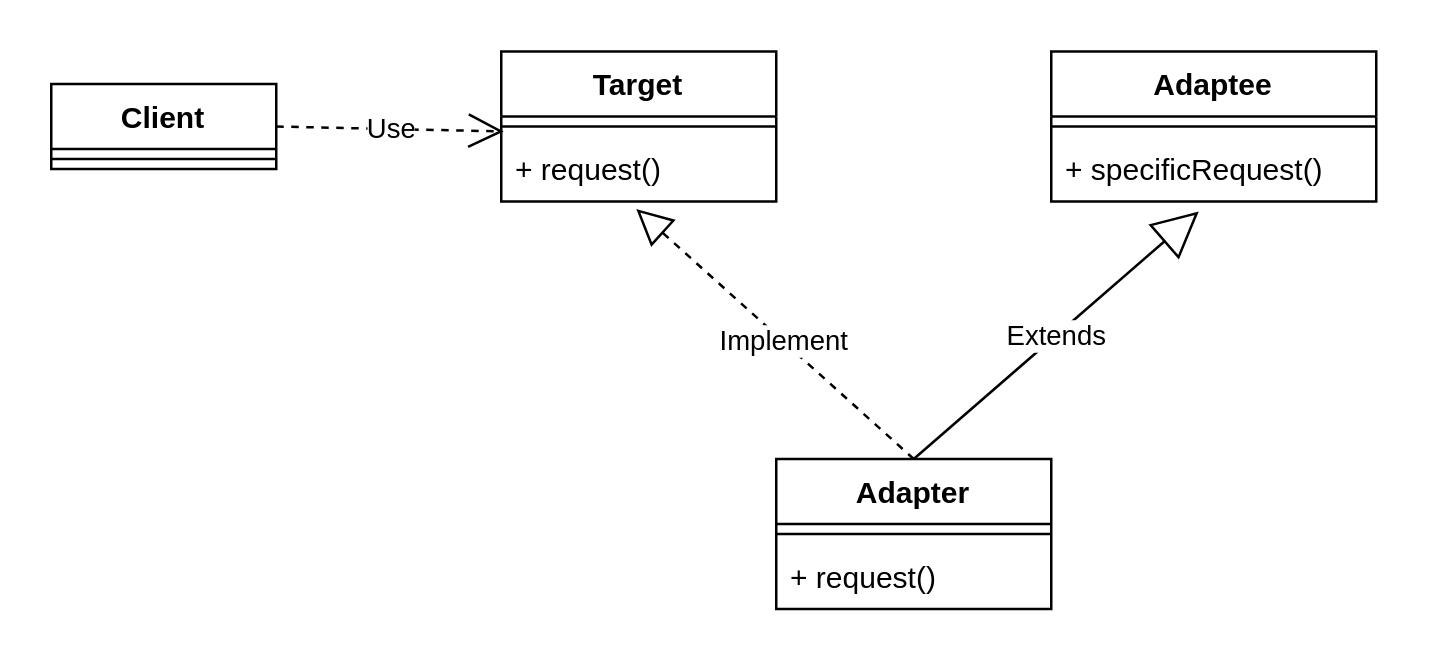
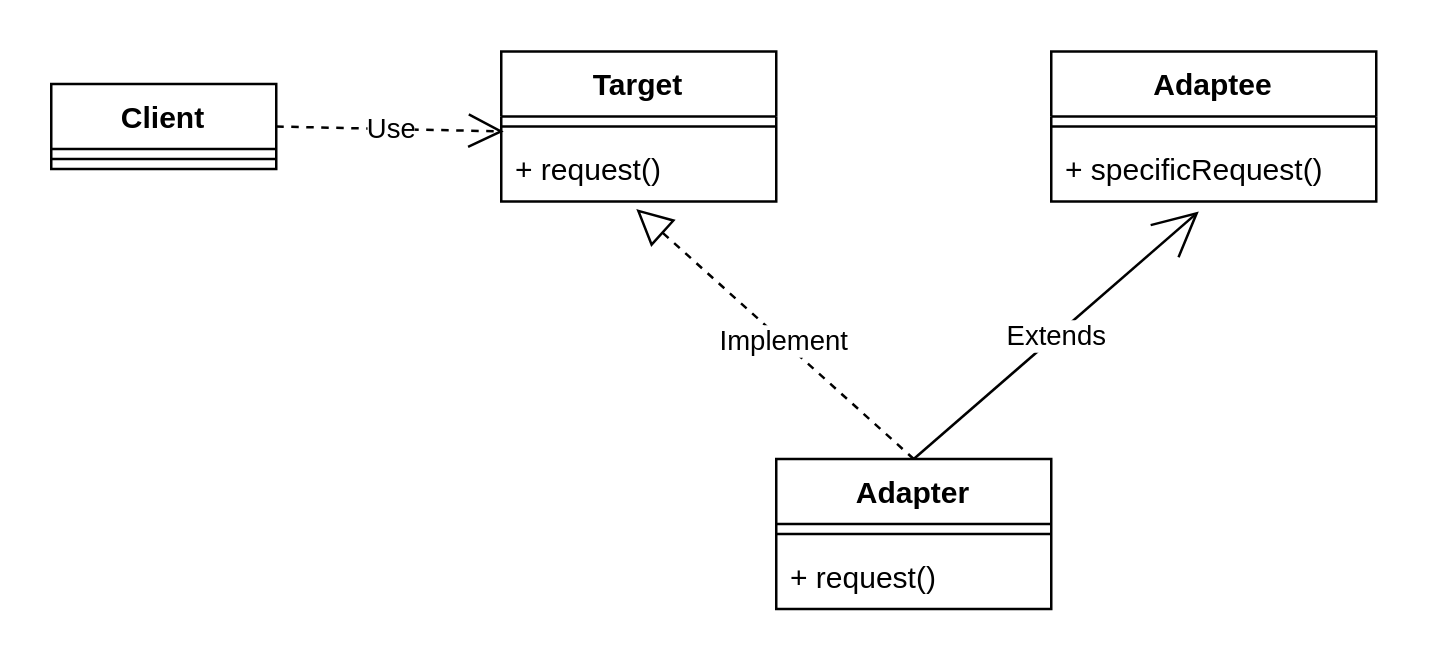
edge "Adapter" -> "+ specificRequest()": arrowhead block -> open
